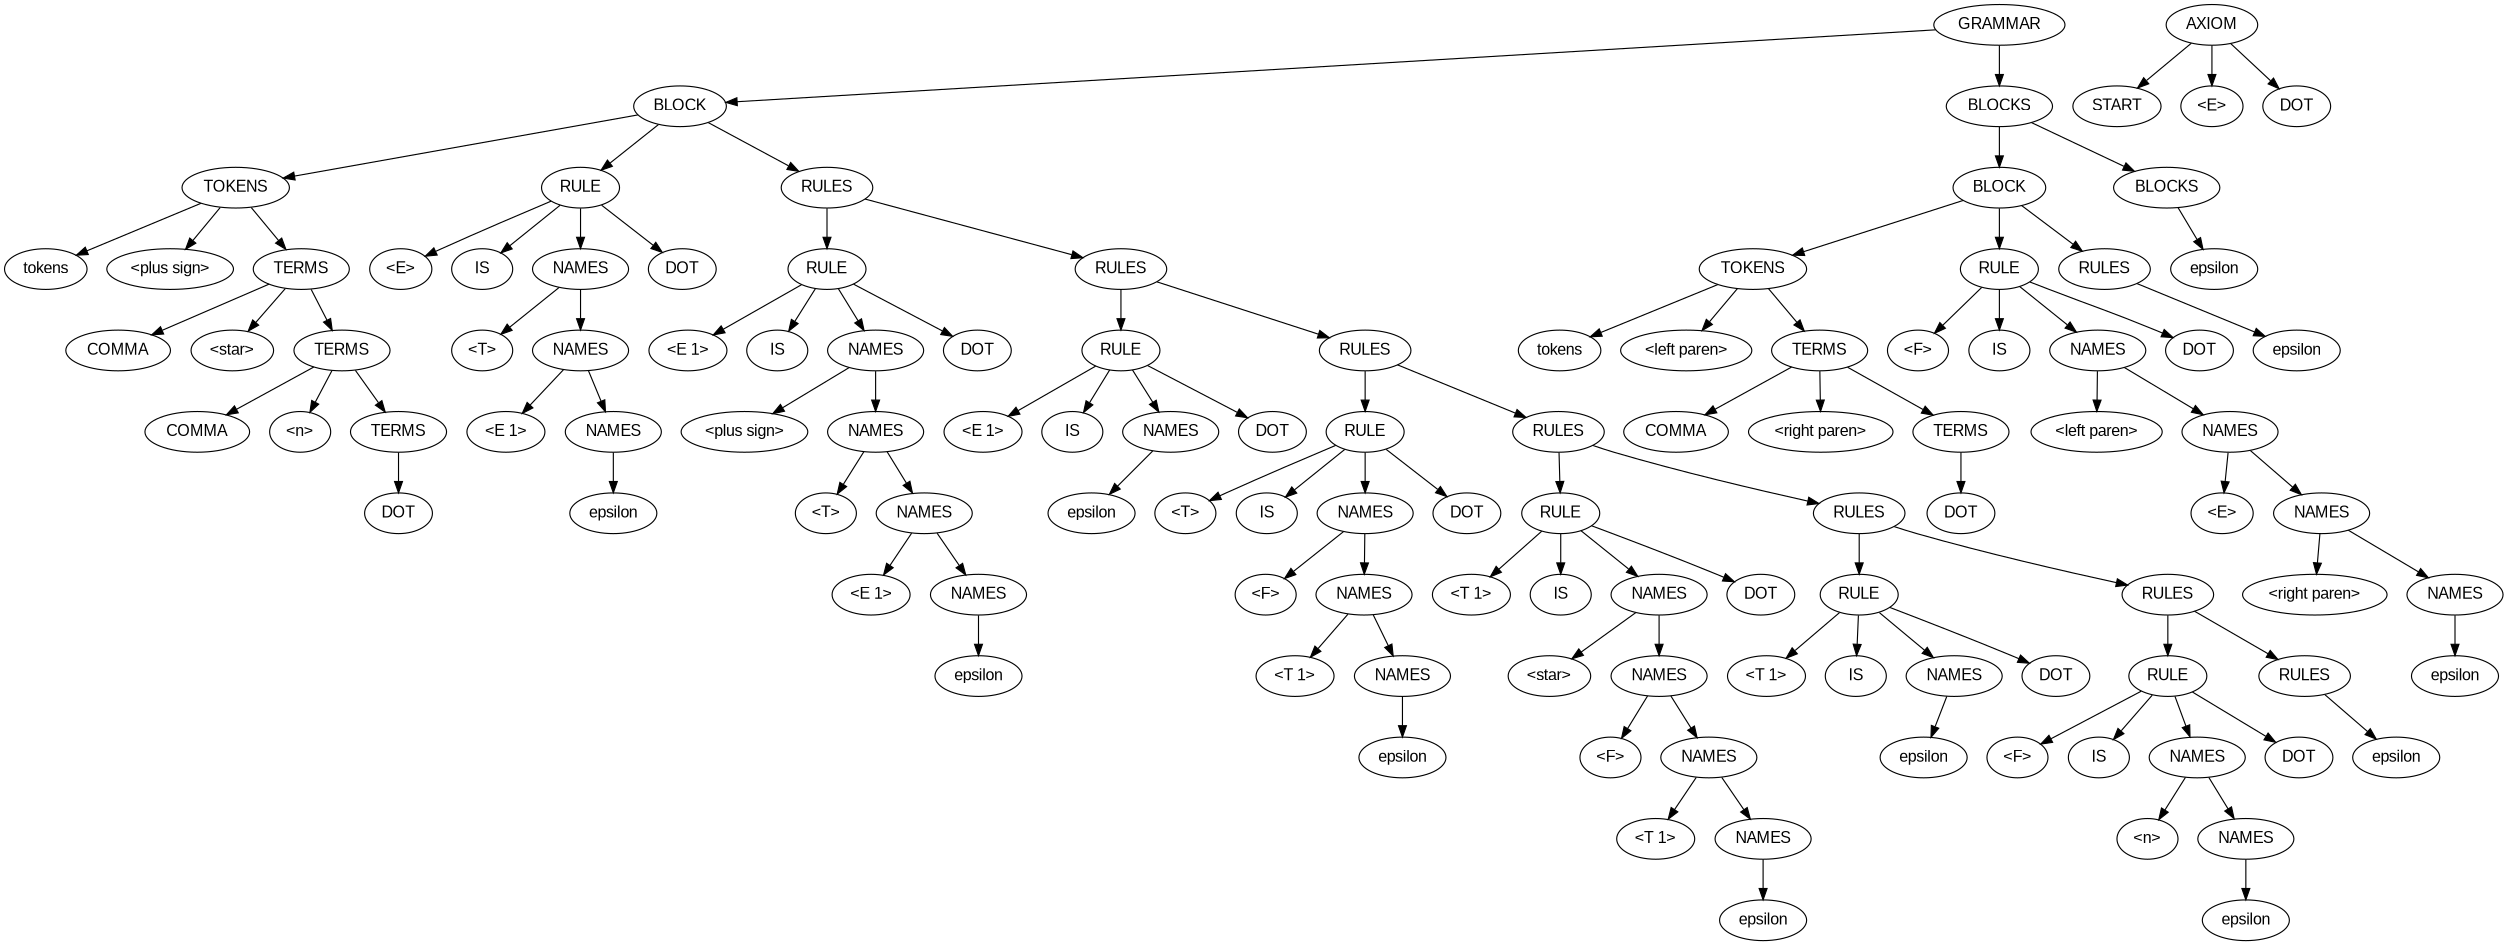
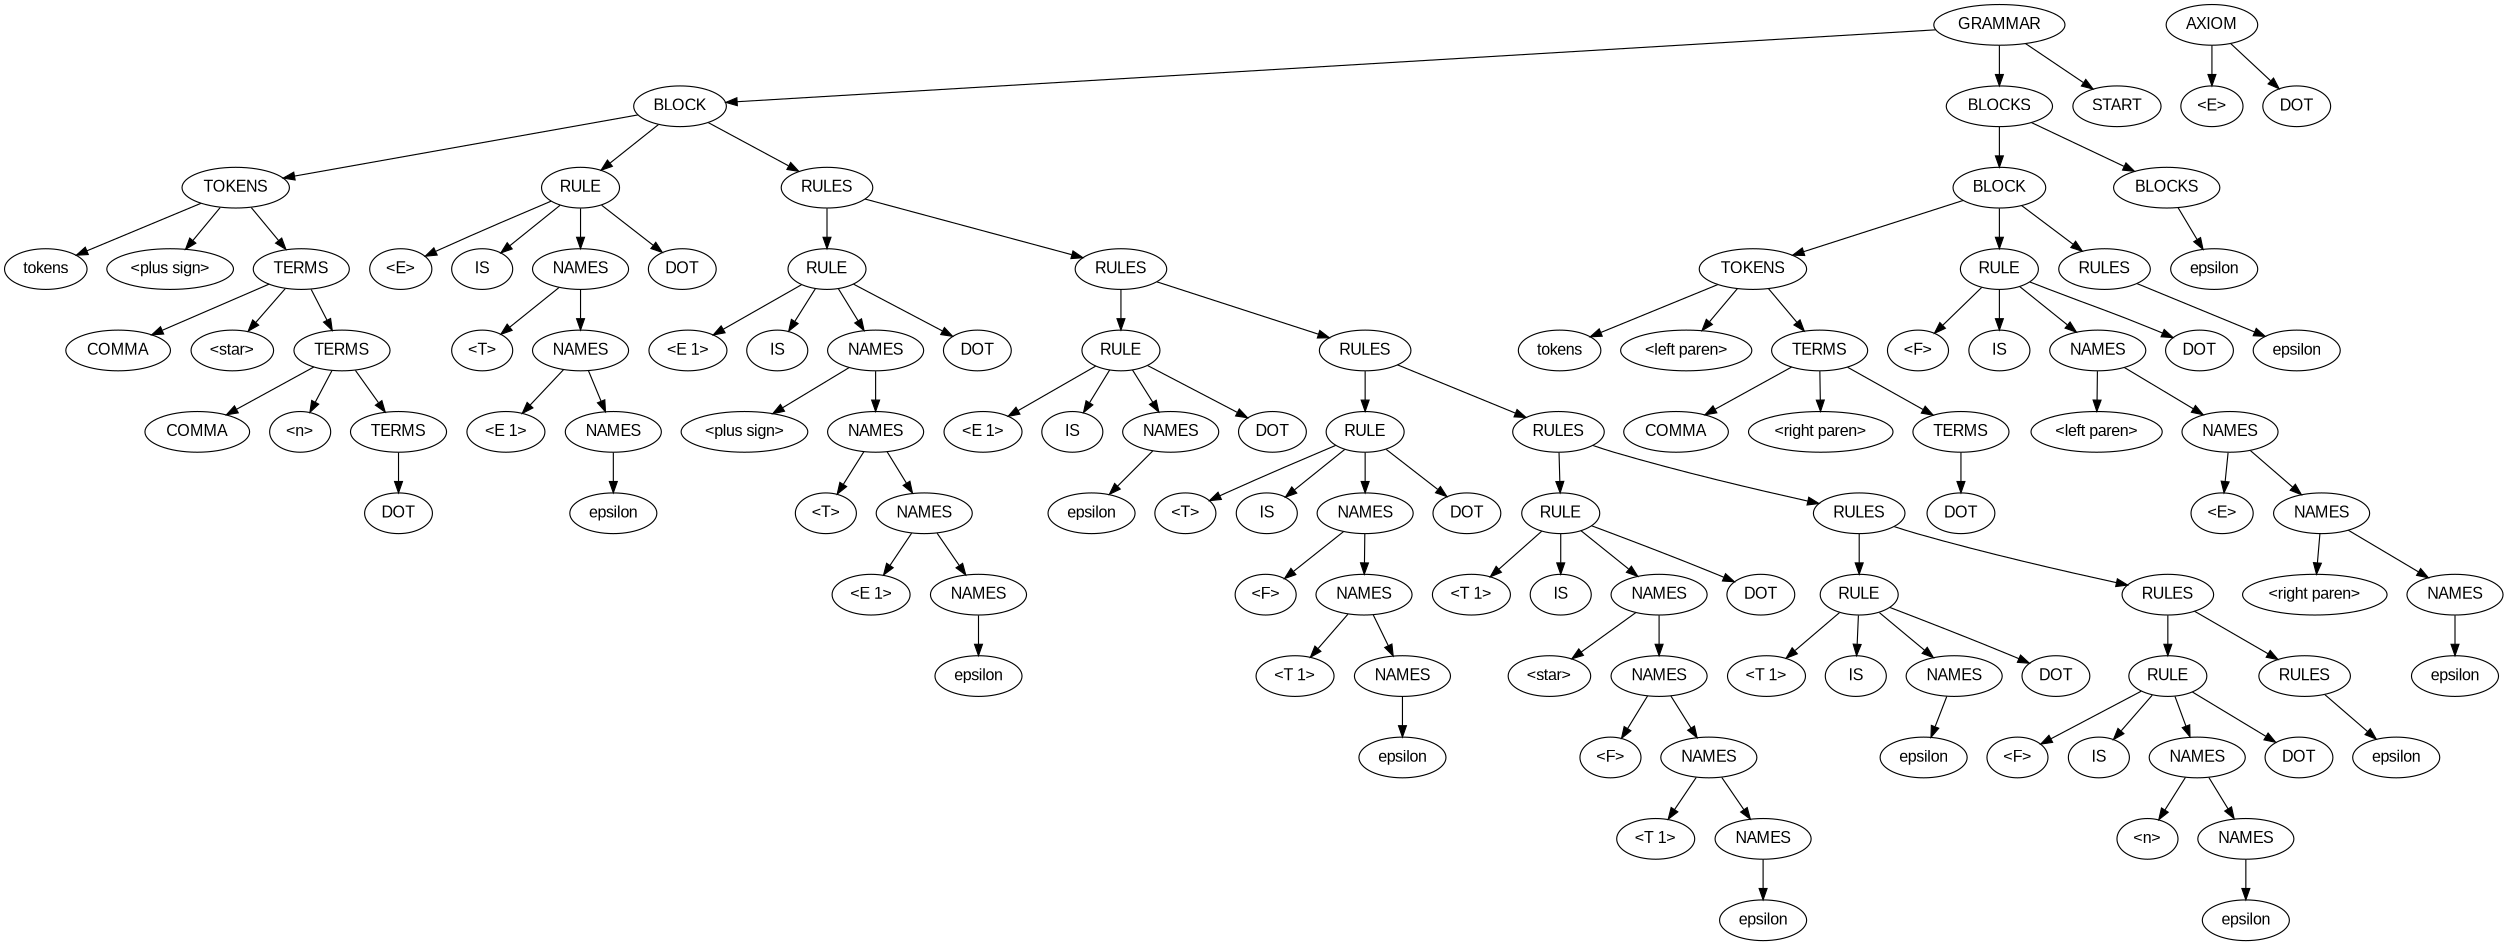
edge "AXIOM" -> "START": now "GRAMMAR" -> "START"
